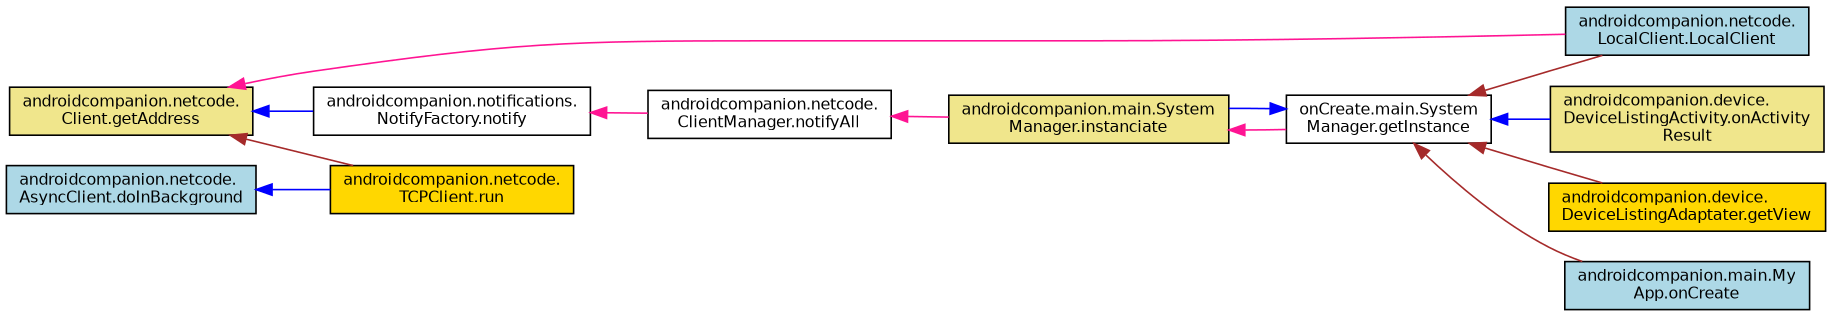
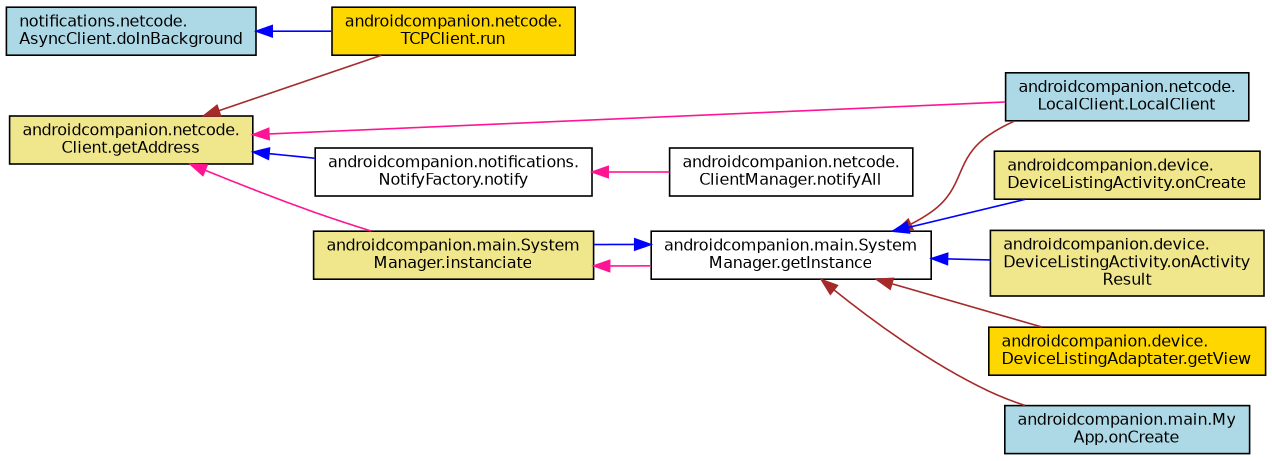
edge "androidcompanion.main.System Manager.instanciate" -> "androidcompanion.netcode. ClientManager.notifyAll": now "androidcompanion.main.System Manager.instanciate" -> "androidcompanion.netcode. Client.getAddress"
node "onCreate.main.System Manager.getInstance": label "onCreate.main.System Manager.getInstance" -> "androidcompanion.main.System Manager.getInstance"
node "androidcompanion.device. DeviceListingActivity.onCreate": added
node "androidcompanion.netcode. AsyncClient.doInBackground": label "androidcompanion.netcode. AsyncClient.doInBackground" -> "notifications.netcode. AsyncClient.doInBackground"
